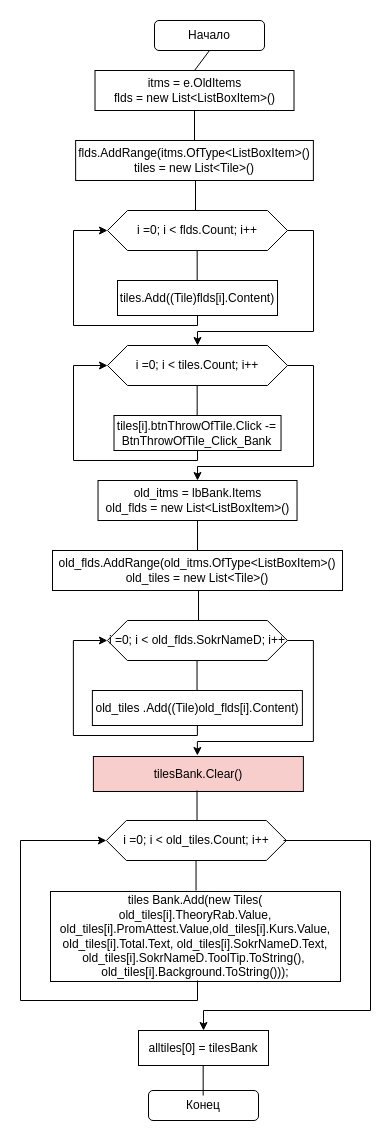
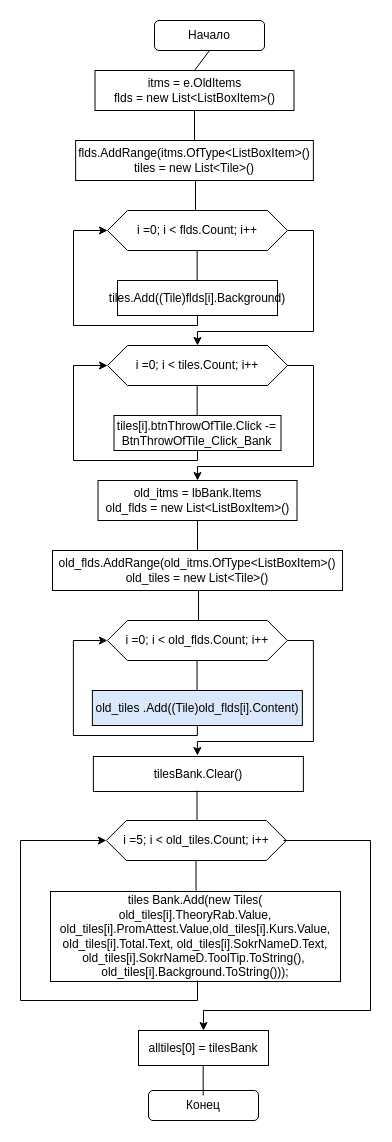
node "tiles.Add((Tile)flds[i].Content)": label "tiles.Add((Tile)flds[i].Content)" -> "tiles.Add((Tile)flds[i].Background)"
node "i =0; i < old_flds.SokrNameD; i++": label "i =0; i < old_flds.SokrNameD; i++" -> "i =0; i < old_flds.Count; i++"
node "old_tiles .Add((Tile)old_flds[i].Content)": fillcolor #ffffff -> #dae8fc
node "tilesBank.Clear()": fillcolor #f8cecc -> #ffffff
node "i =0; i < old_tiles.Count; i++": label "i =0; i < old_tiles.Count; i++" -> "i =5; i < old_tiles.Count; i++"
